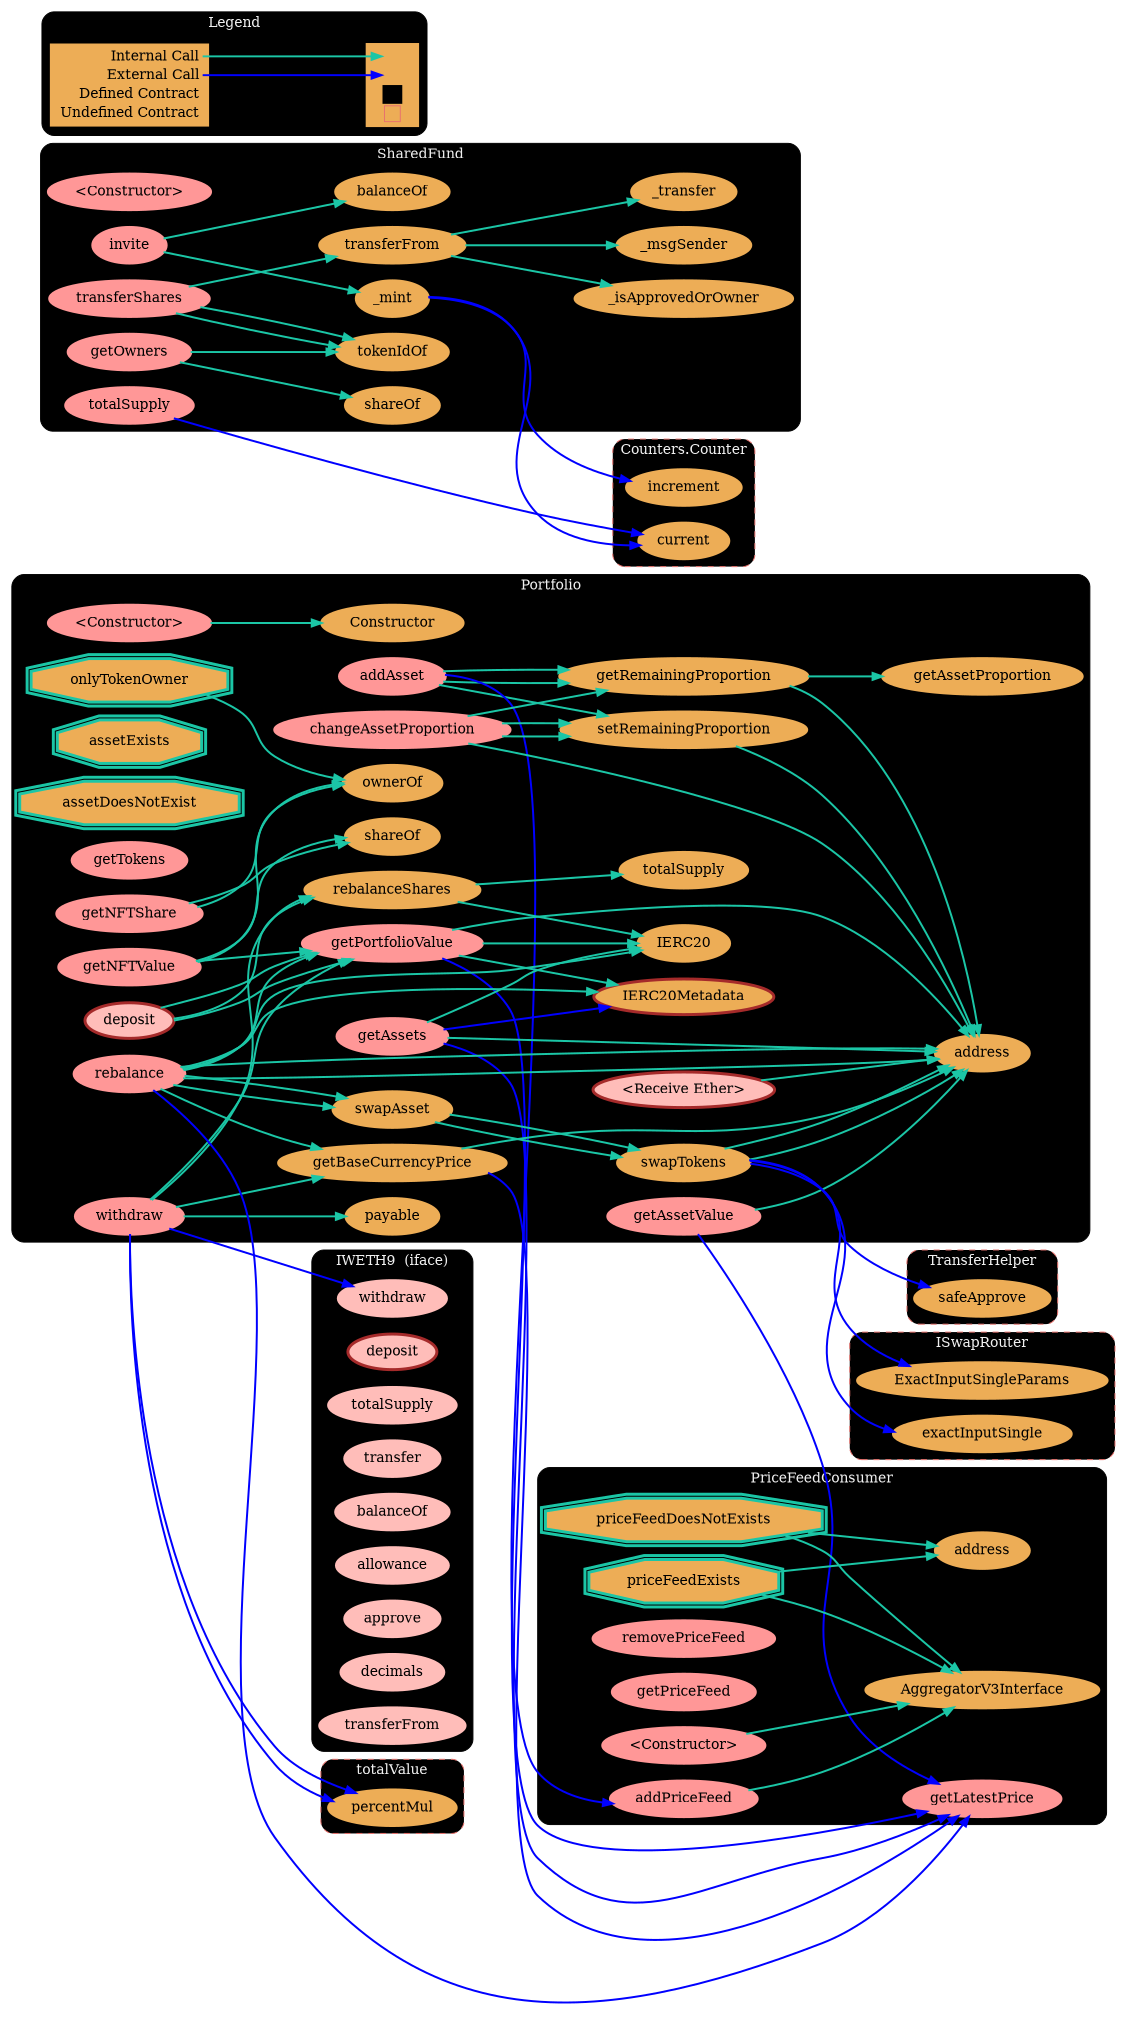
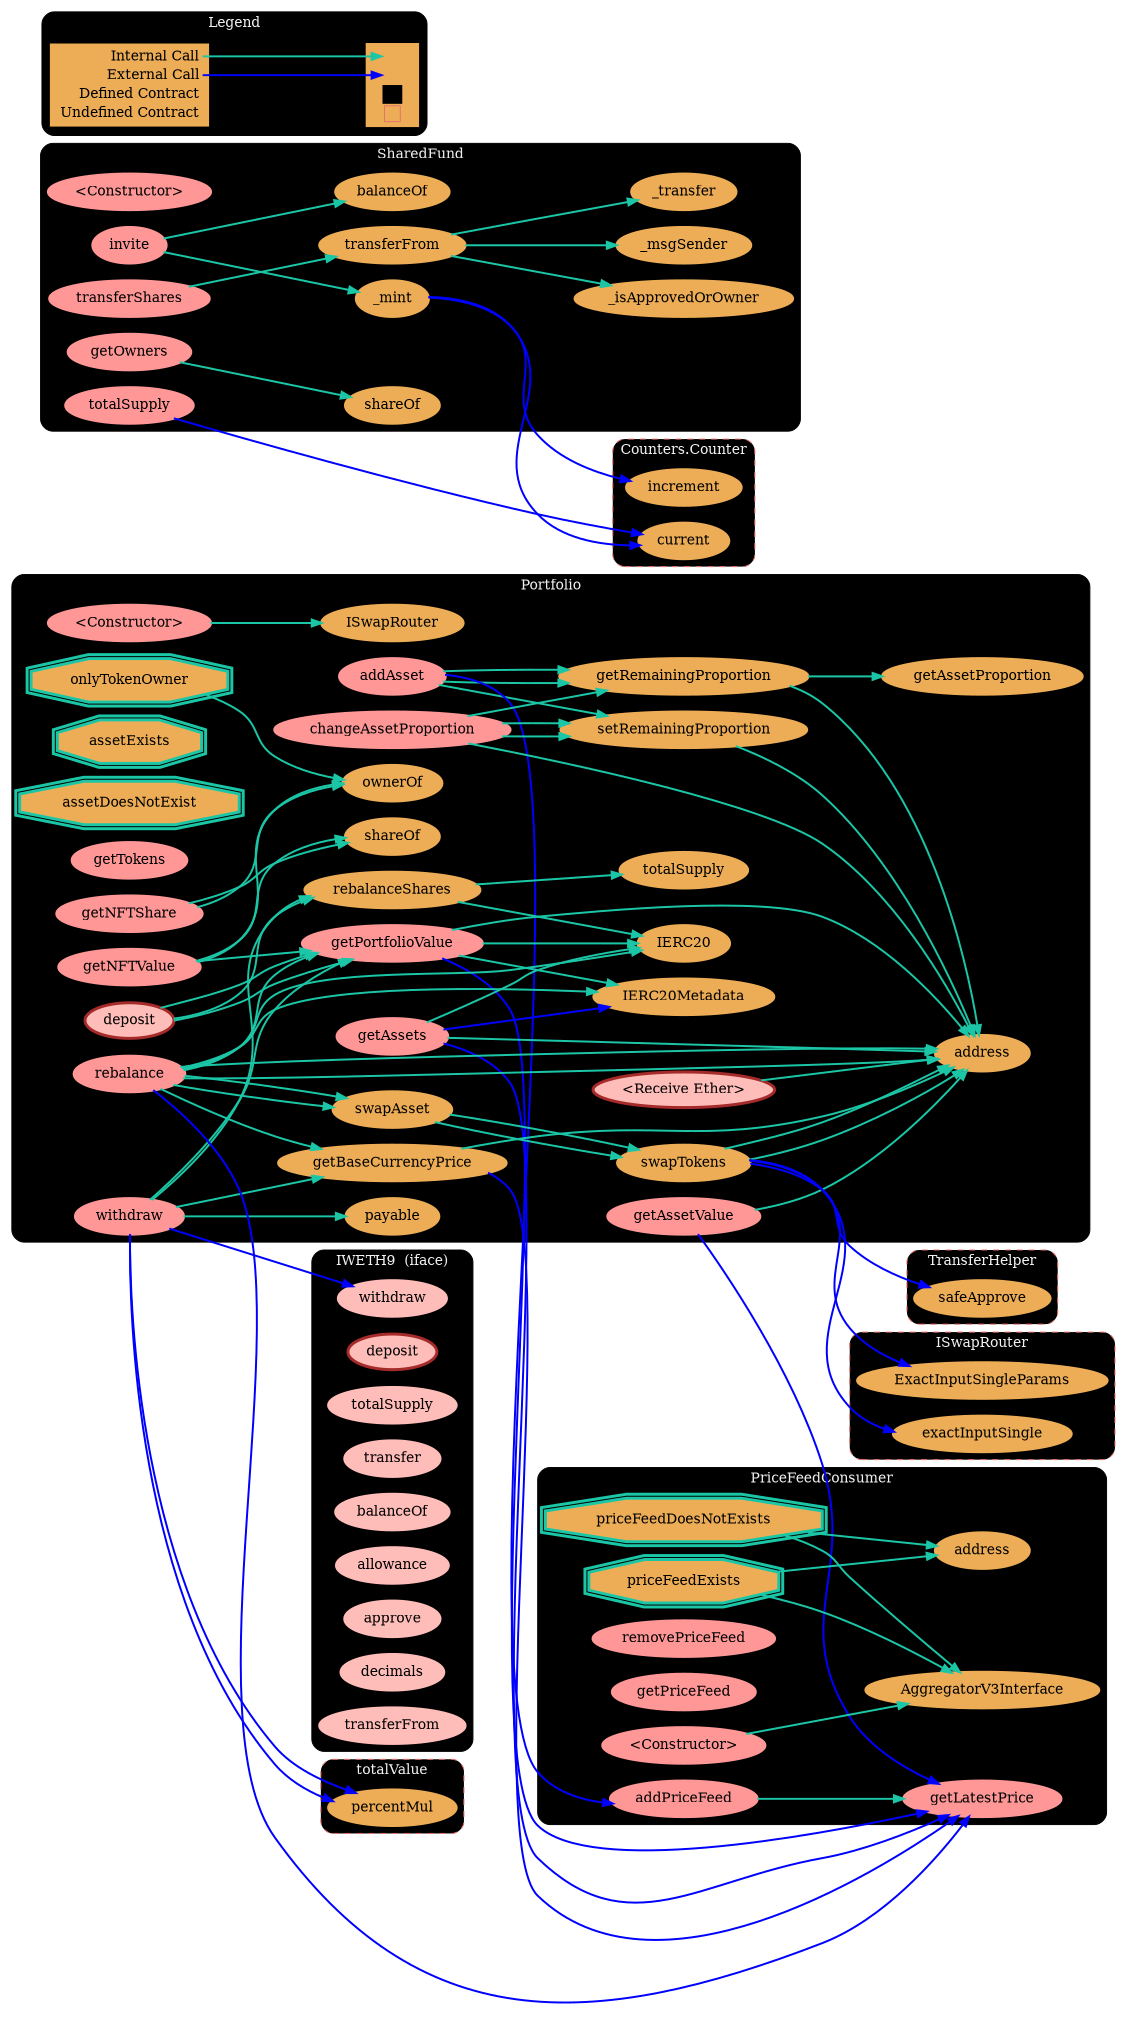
node "tokenIdOf": removed
node "Constructor": label "Constructor" -> "ISwapRouter"
node "IERC20Metadata": color brown -> #edad56
edge "addPriceFeed" -> "AggregatorV3Interface": now "addPriceFeed" -> "getLatestPrice"
